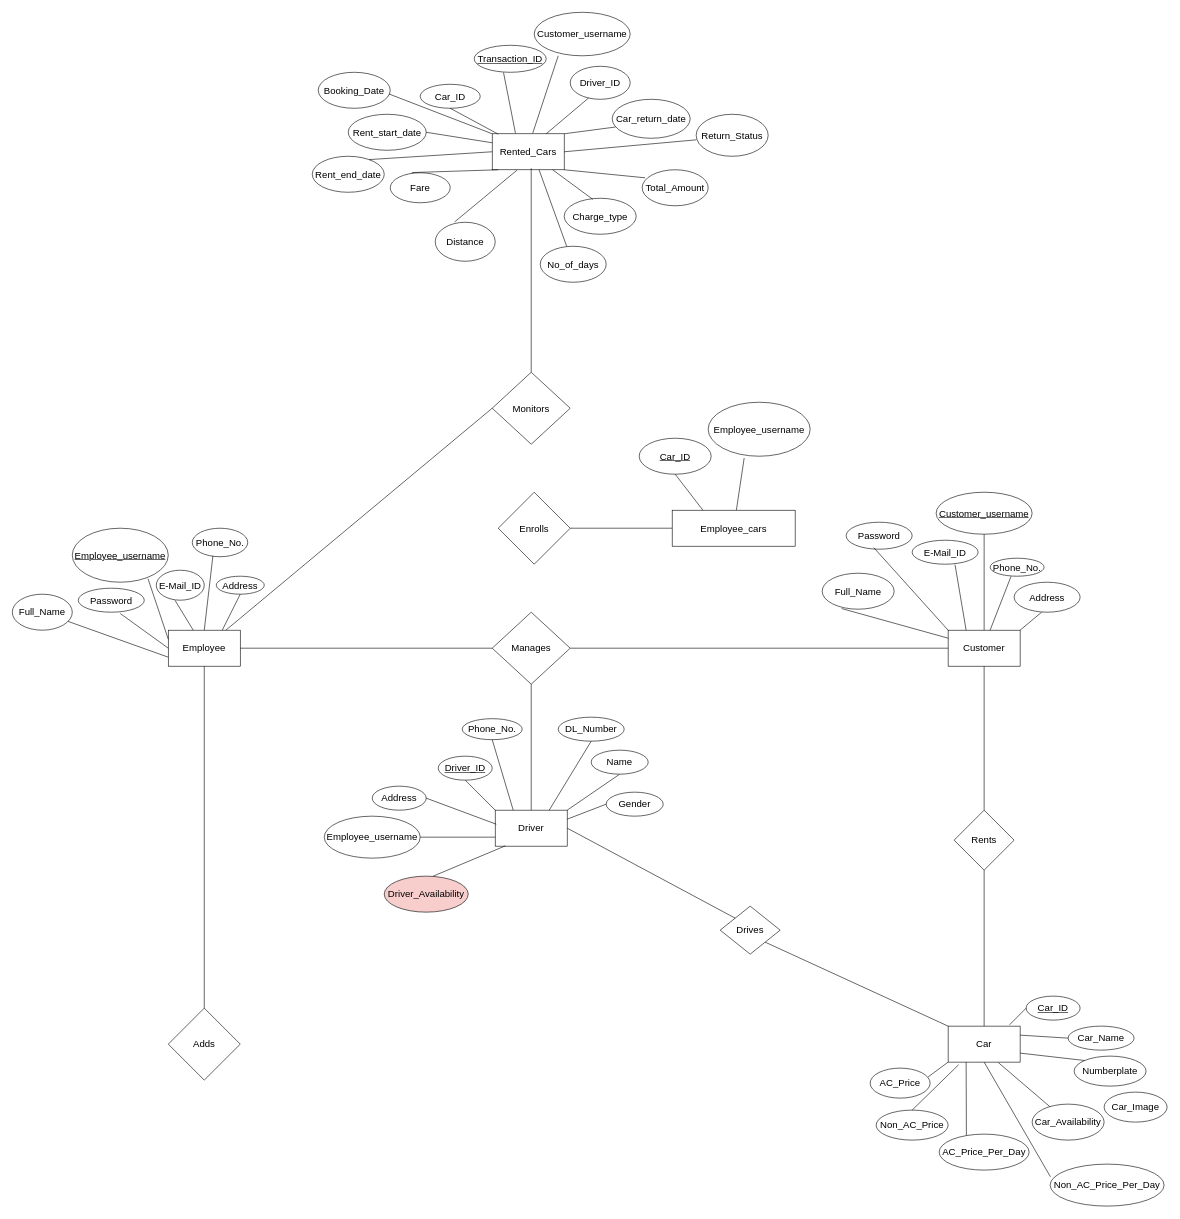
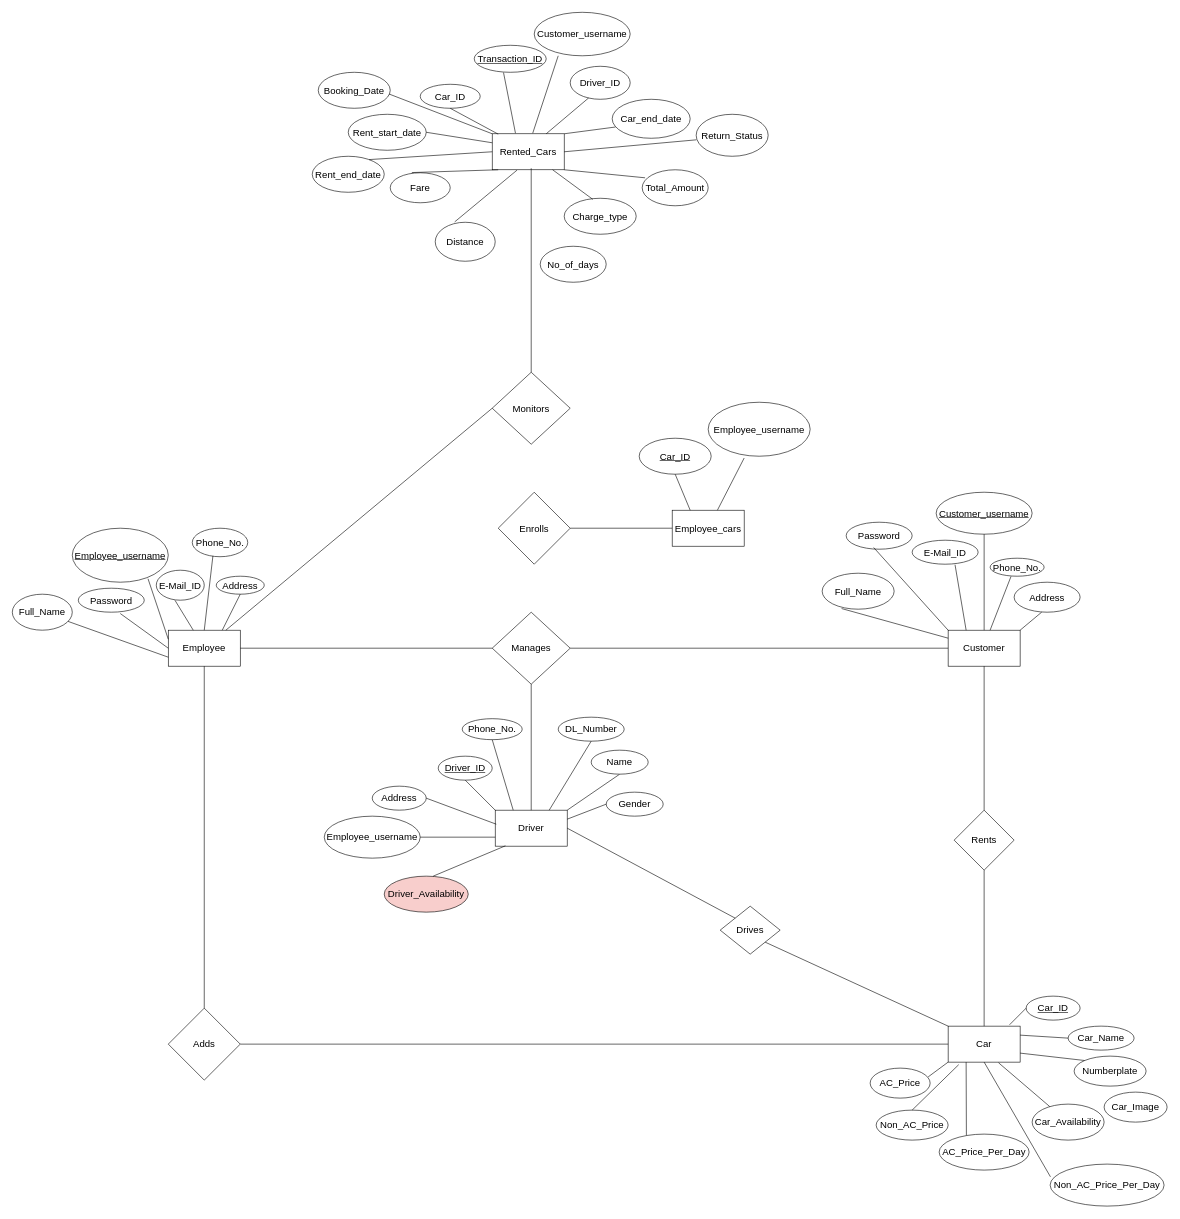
node "Car_return_date": label "Car_return_date" -> "Car_end_date"
edge "Rented_Cars" -- "No_of_days": removed
node "Employee_cars": size 123x36 -> 72x36
edge "Adds" -- "Car": added
